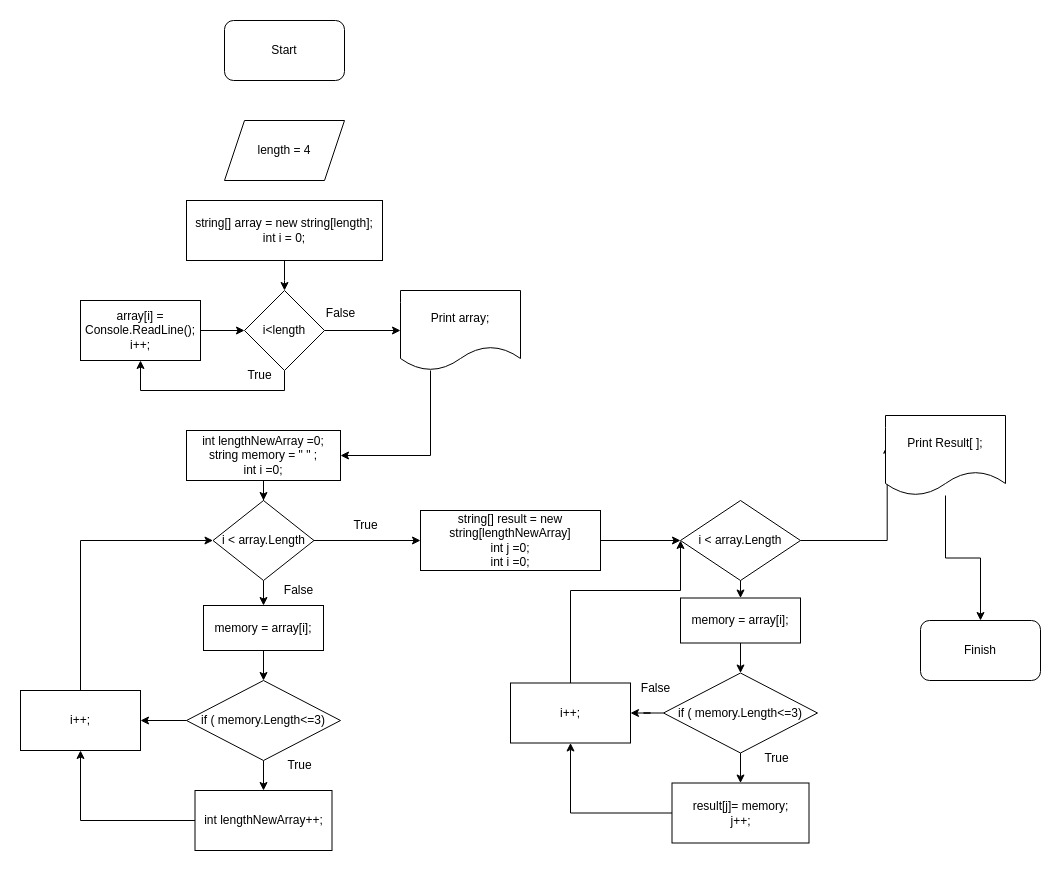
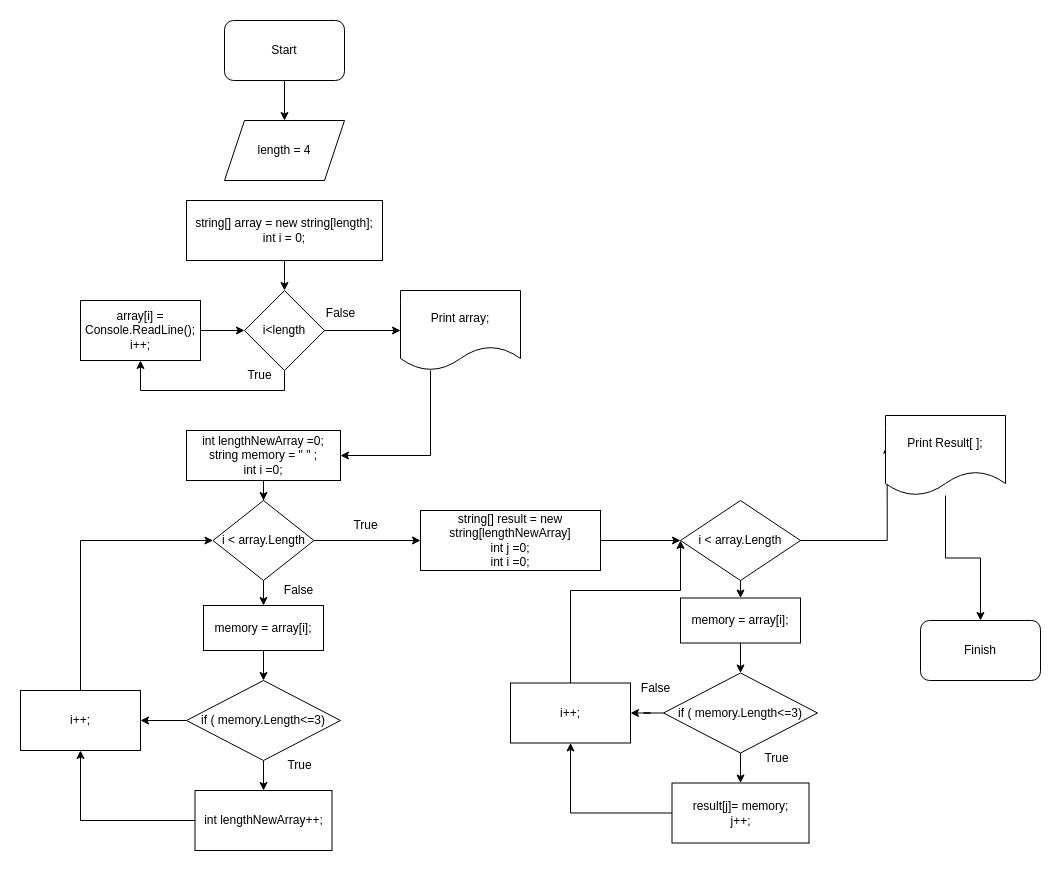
edge "Start" -> "length = 4": added
